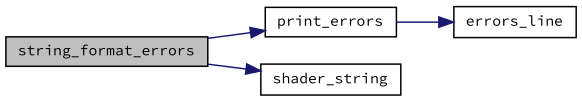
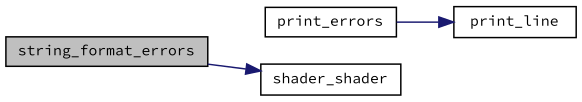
node "errors_line": label "errors_line" -> "print_line"
edge "string_format_errors" -> "print_errors": removed
node "shader_string": label "shader_string" -> "shader_shader"
